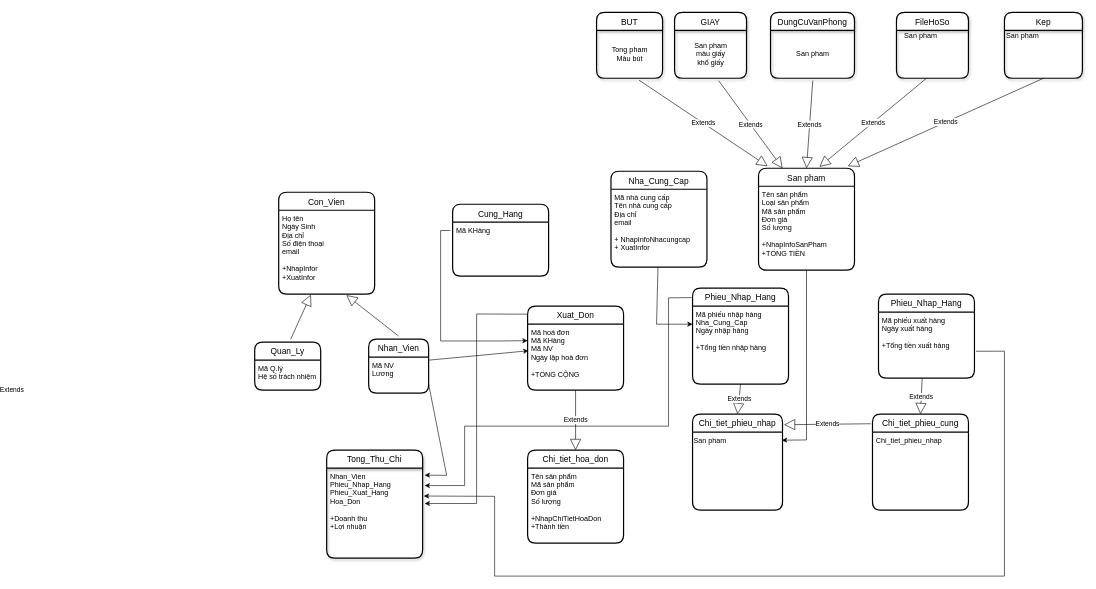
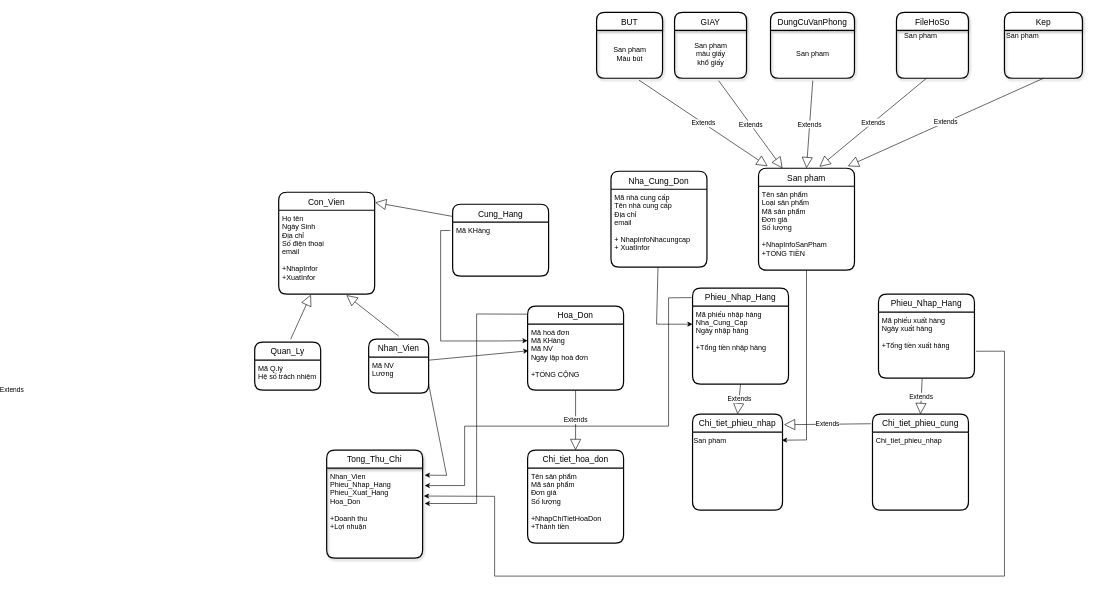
node "Tong pham Màu bút": label "Tong pham Màu bút" -> "San pham Màu bút"
node "Nha_Cung_Cap": label "Nha_Cung_Cap" -> "Nha_Cung_Don"
edge "Cung_Hang" -> "Con_Vien": added
node "Xuat_Don": label "Xuat_Don" -> "Hoa_Don"
